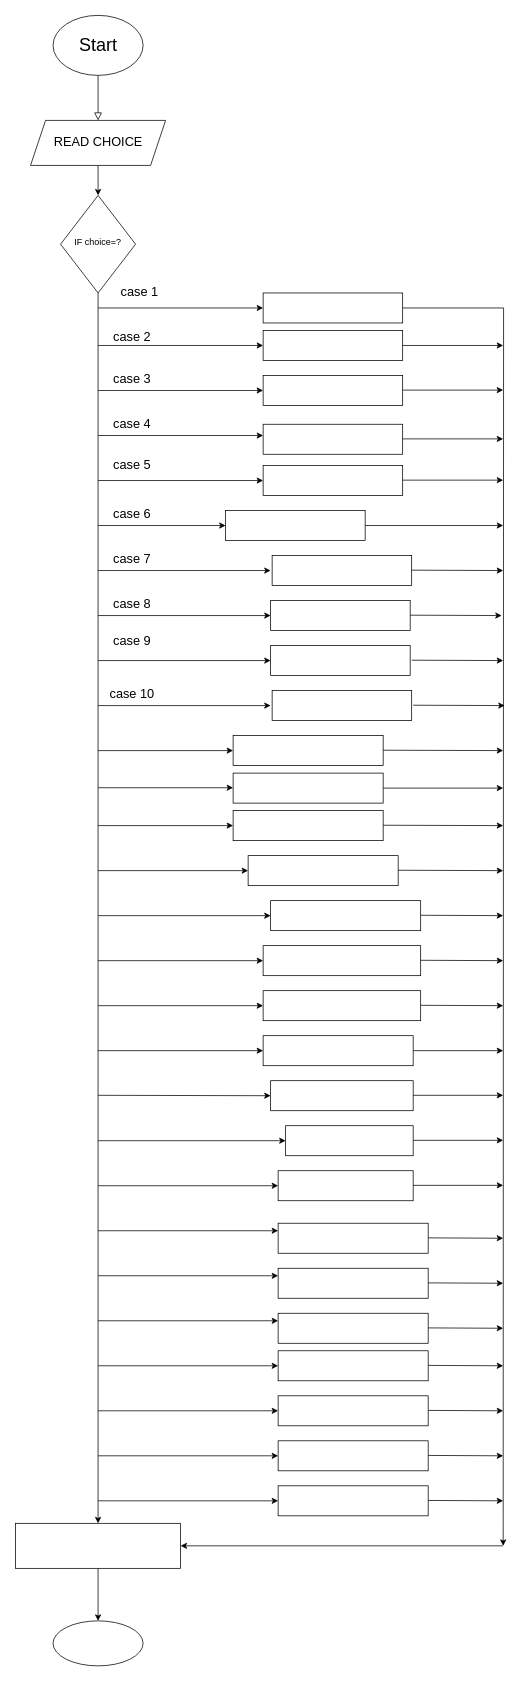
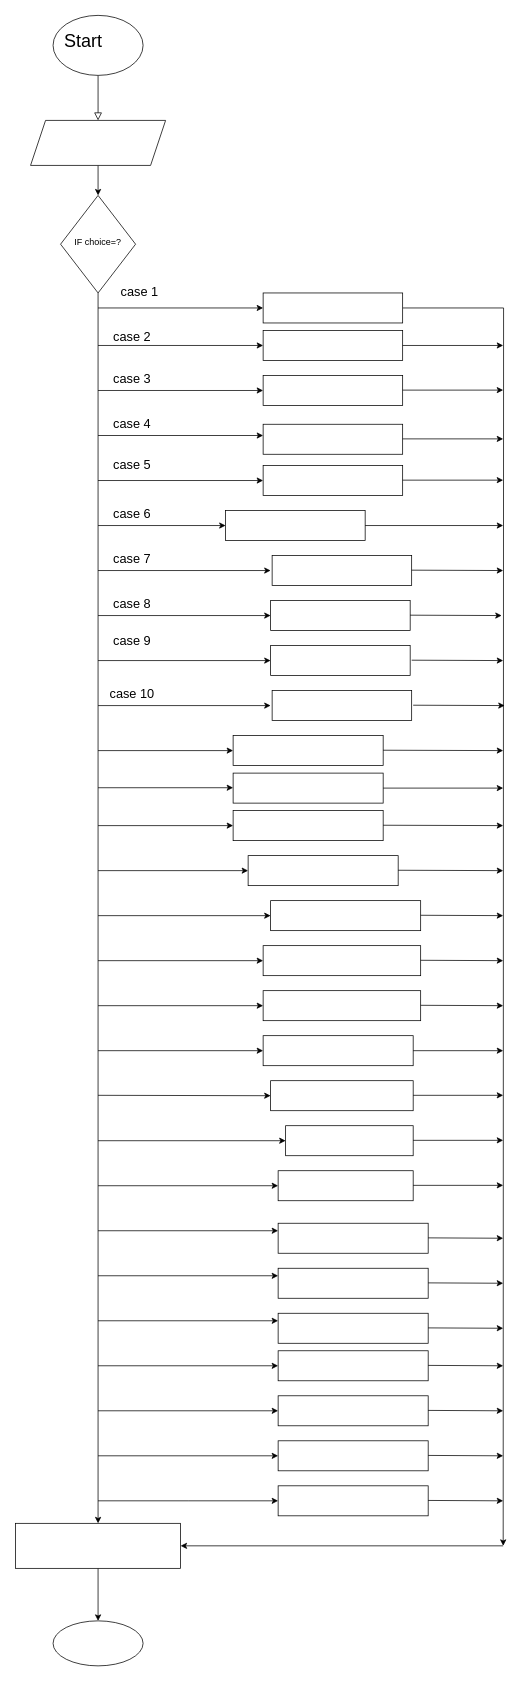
node "Start": moved (98, 45) -> (83, 42)
node "READ CHOICE": removed
